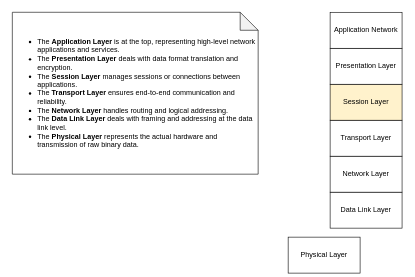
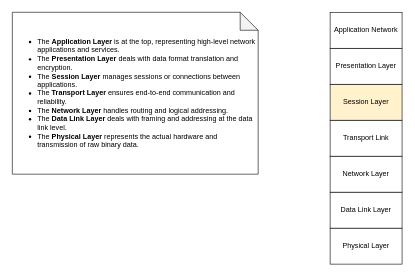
node "Transport Layer": label "Transport Layer" -> "Transport Link"
node "Physical Layer": moved (324, 255) -> (366, 246)
